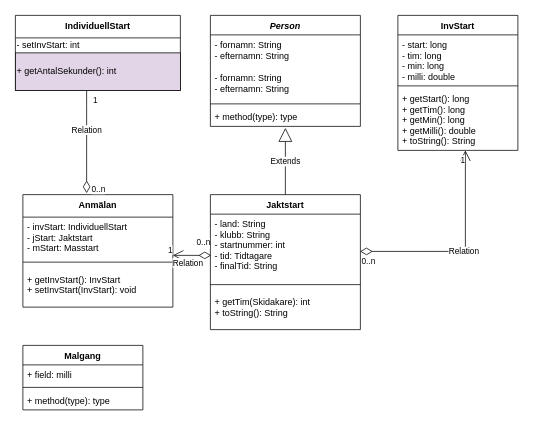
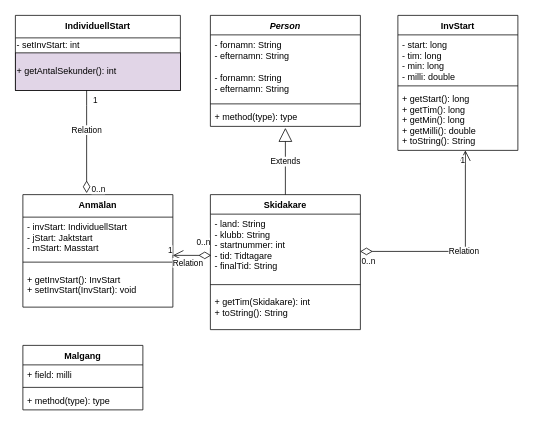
node "Jaktstart": label "Jaktstart" -> "Skidakare"
